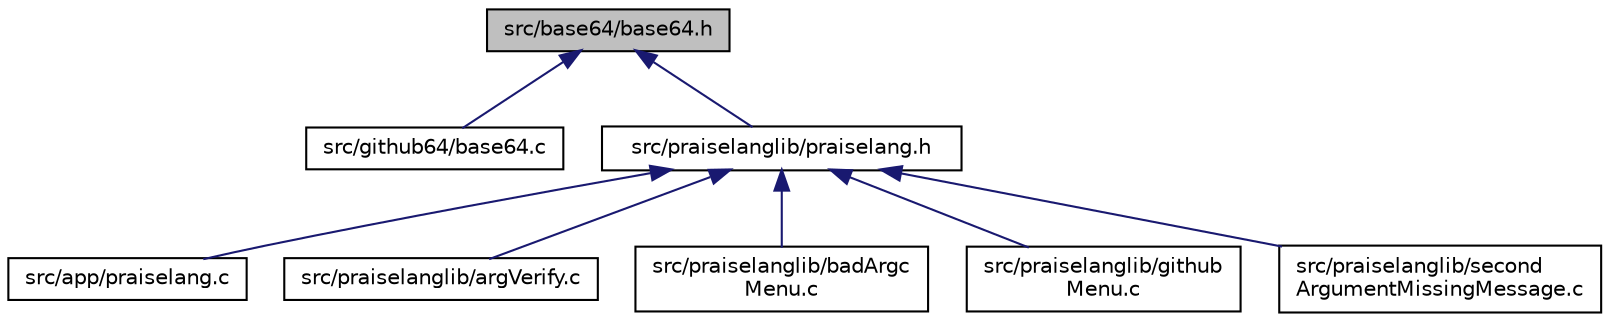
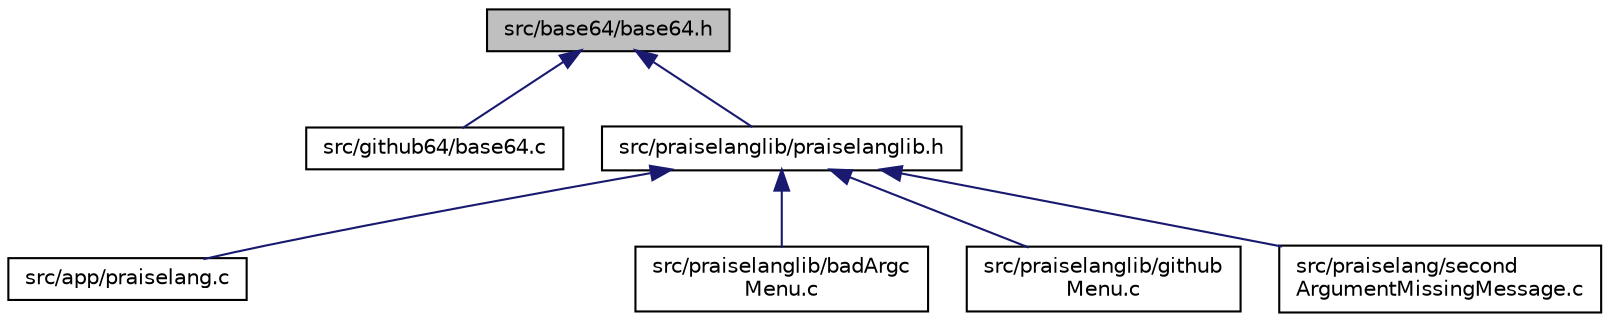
node "src/praiselanglib/praiselang.h": label "src/praiselanglib/praiselang.h" -> "src/praiselanglib/praiselanglib.h"
node "src/praiselanglib/argVerify.c": removed
node "src/praiselanglib/second ArgumentMissingMessage.c": label "src/praiselanglib/second ArgumentMissingMessage.c" -> "src/praiselang/second ArgumentMissingMessage.c"
